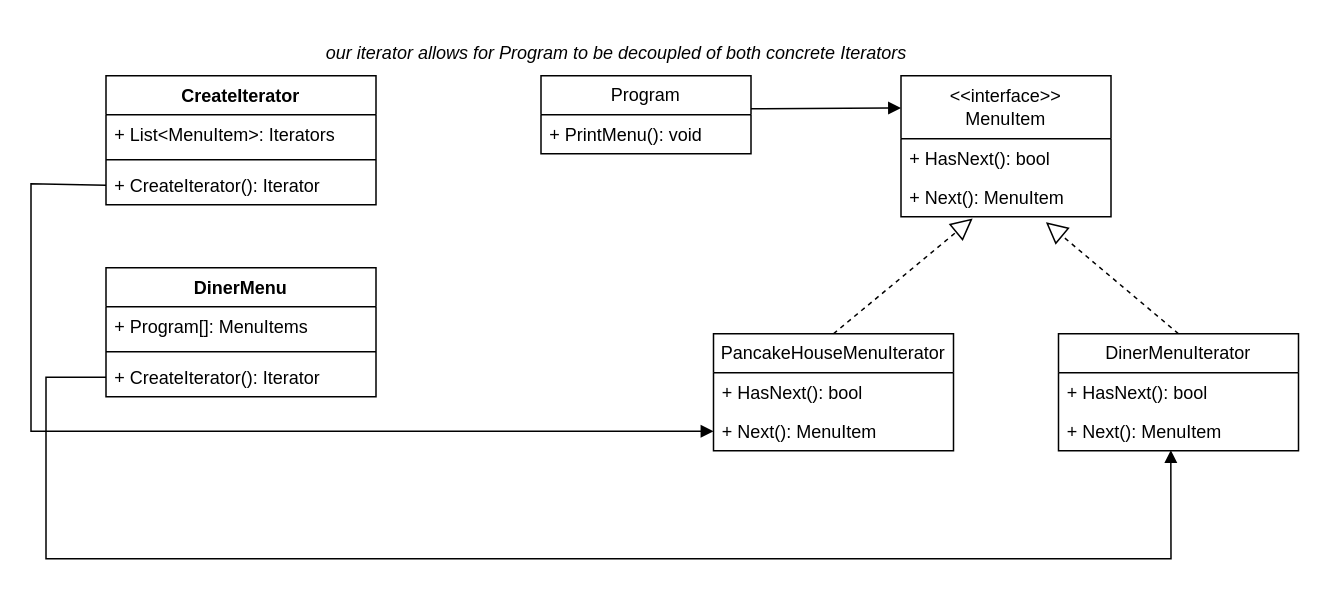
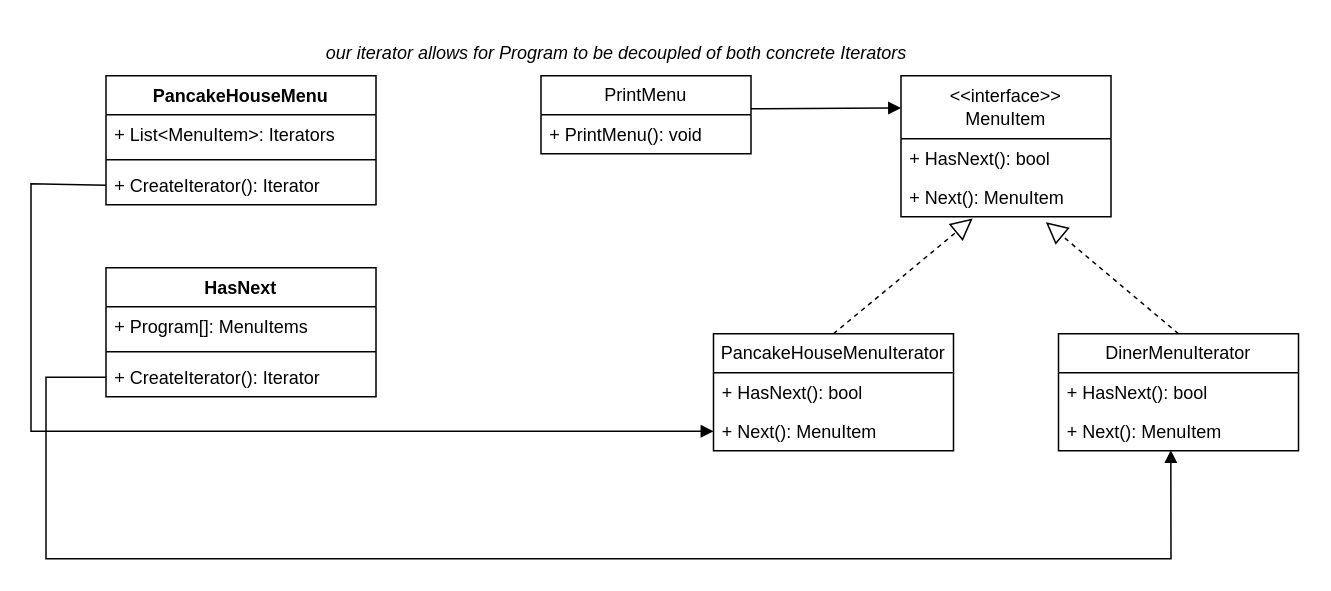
node "Program": label "Program" -> "PrintMenu"
node "CreateIterator": label "CreateIterator" -> "PancakeHouseMenu"
node "DinerMenu": label "DinerMenu" -> "HasNext"
